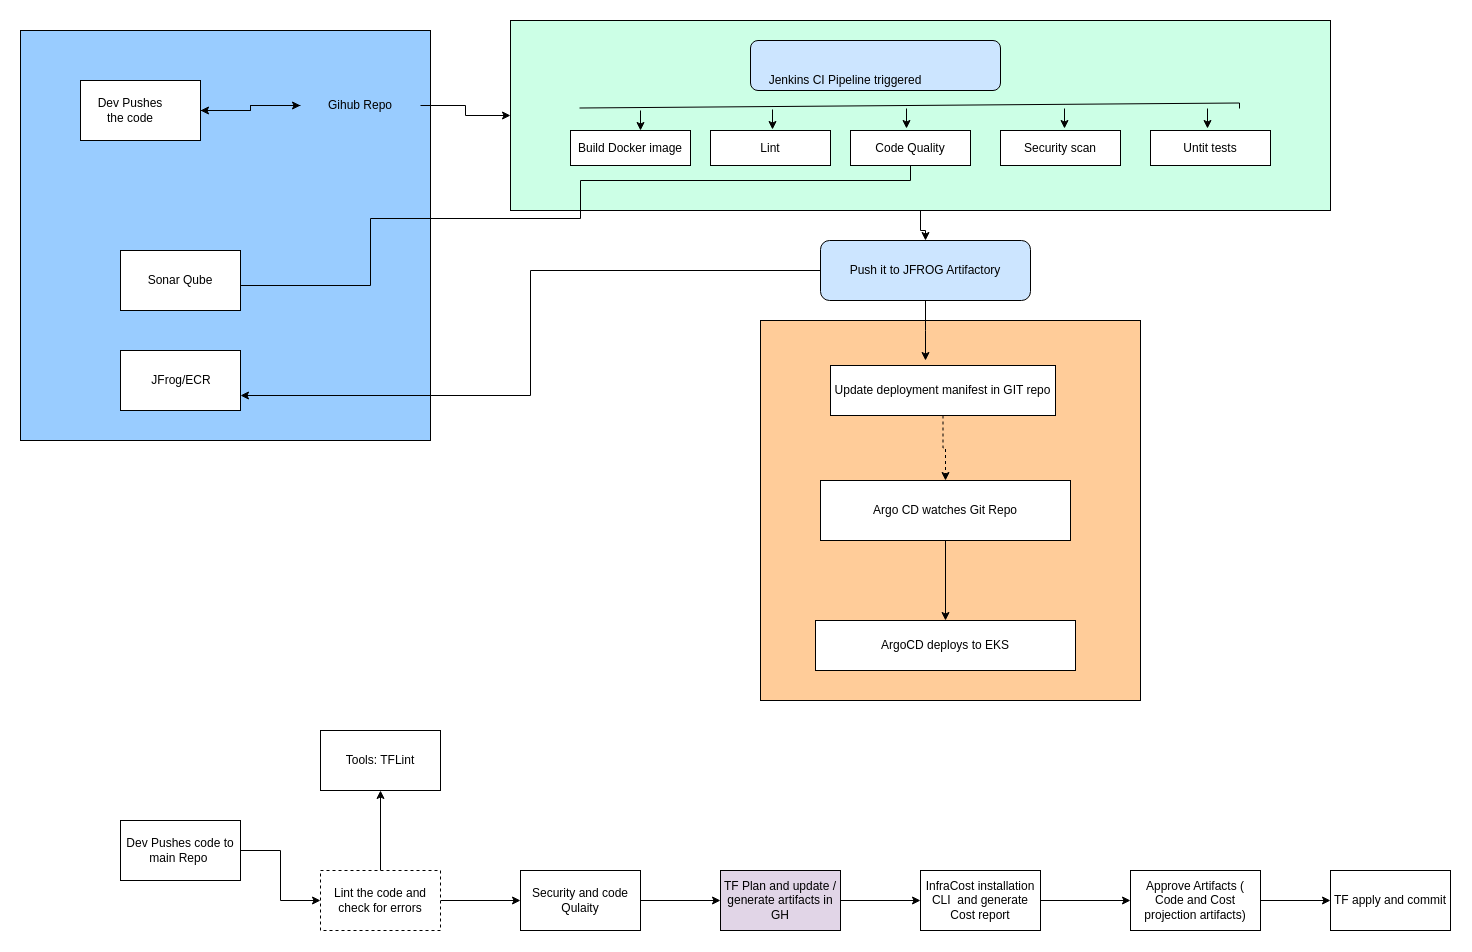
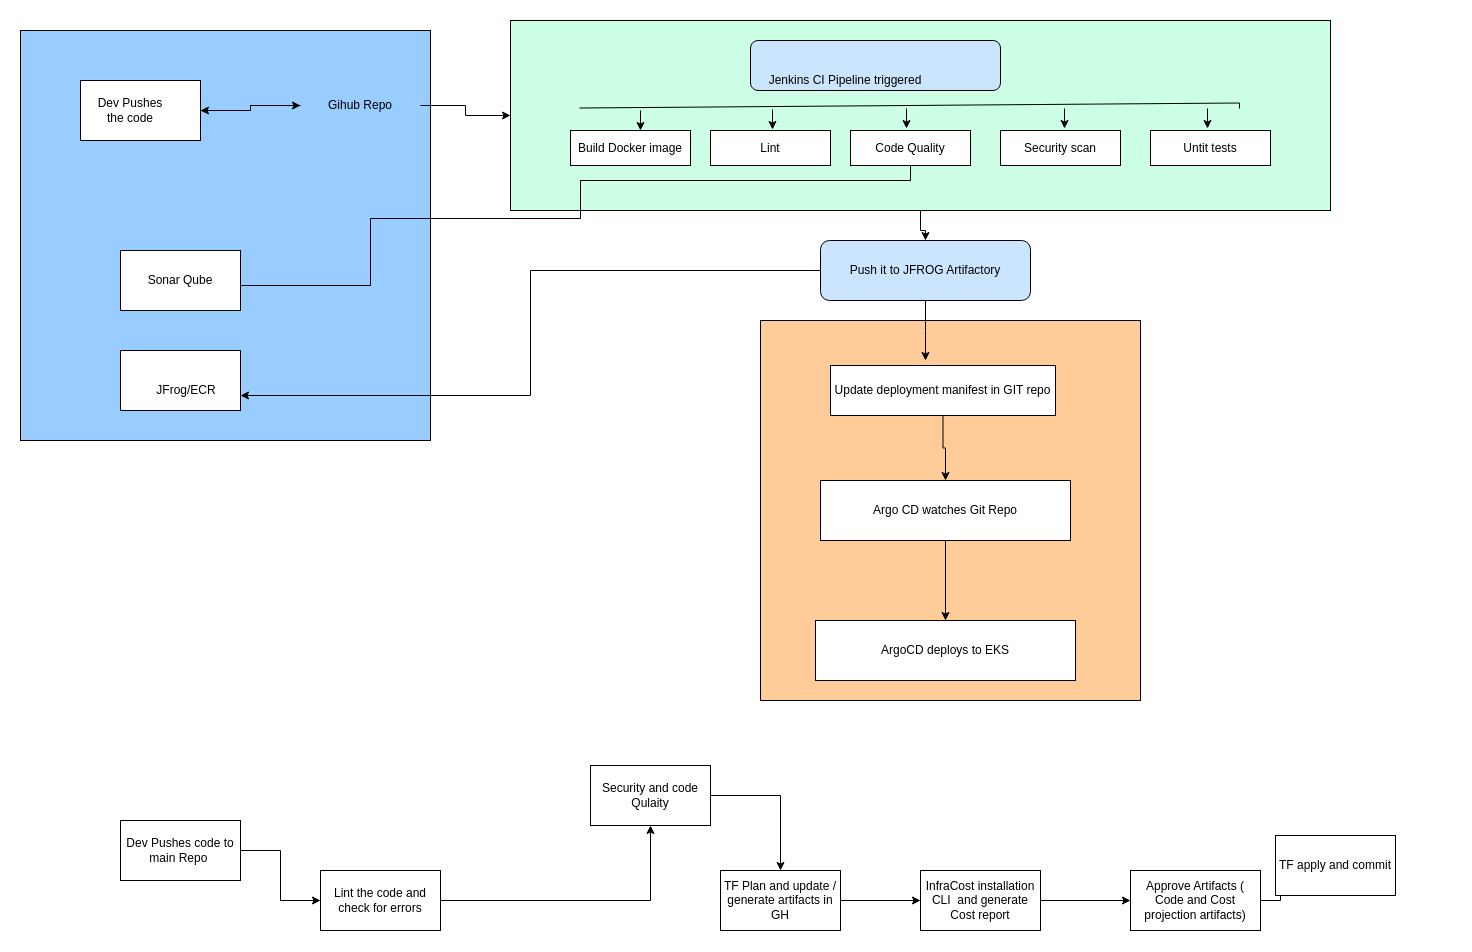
node "JFrog/ECR": moved (182, 381) -> (187, 391)
edge "Update deployment manifest in GIT repo" -> "Argo CD watches Git Repo": style dashed -> solid
node "ArgoCD deploys to EKS": size 260x50 -> 260x60
node "Tools: TFLint": removed
edge "Lint the code and check for errors" -> "Tools: TFLint": removed
node "Lint the code and check for errors": style dashed -> solid
node "Security and code Qulaity": moved (581, 901) -> (651, 796)
node "TF Plan and update / generate artifacts in GH": fillcolor #e1d5e7 -> #ffffff
node "TF apply and commit": moved (1391, 901) -> (1336, 866)
